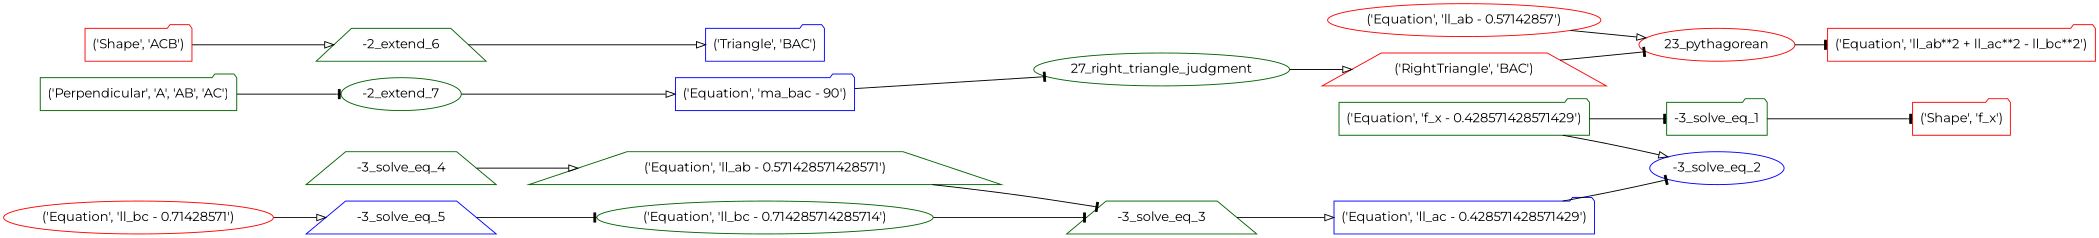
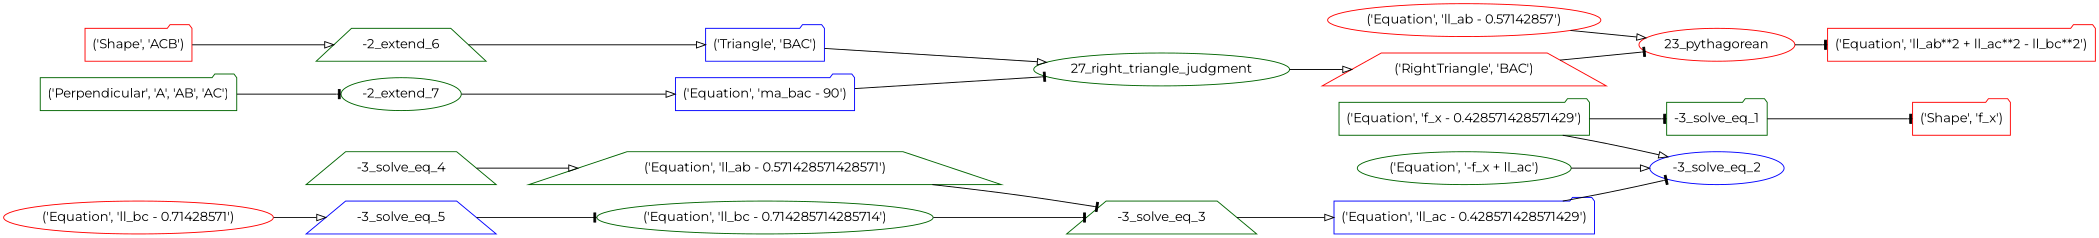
edge "('Triangle', 'BAC')" -> "27_right_triangle_judgment": added
node "('Equation', '-f_x + ll_ac')": added
